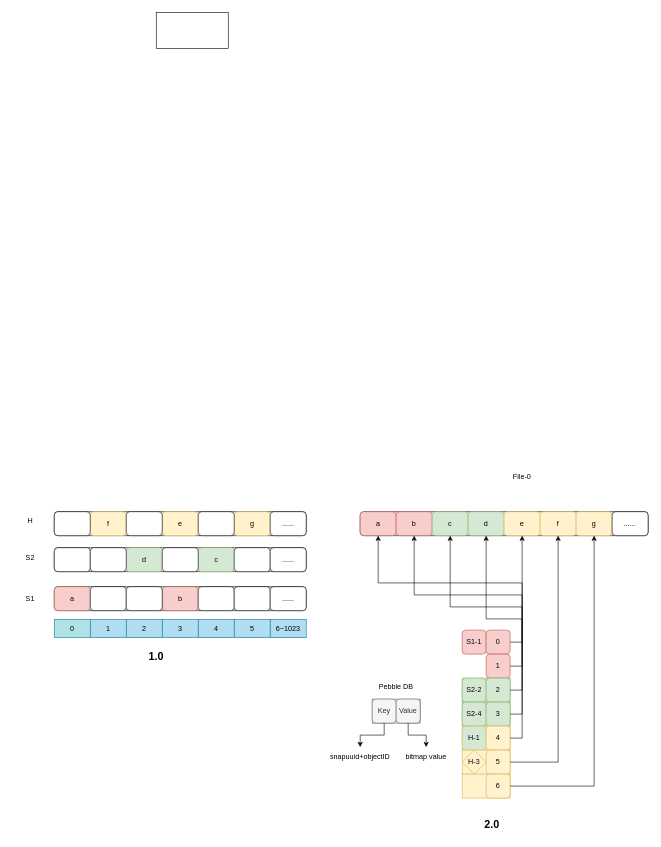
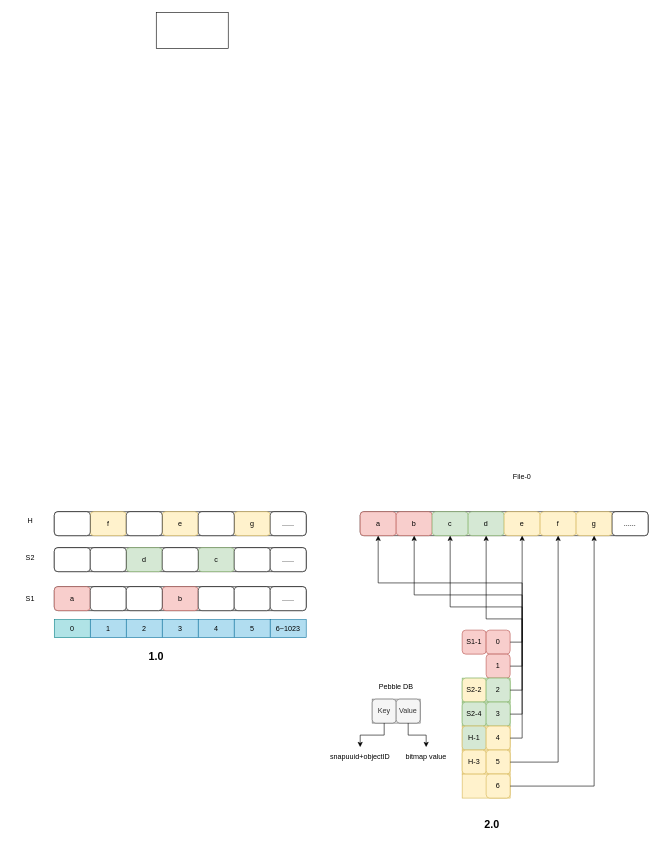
node "S2-2": fillcolor #d5e8d4 -> #fff2cc
node "H-3": shape diamond -> rounded rectangle
